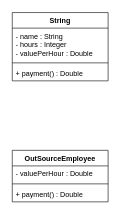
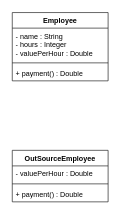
node "String": label "String" -> "Employee"
